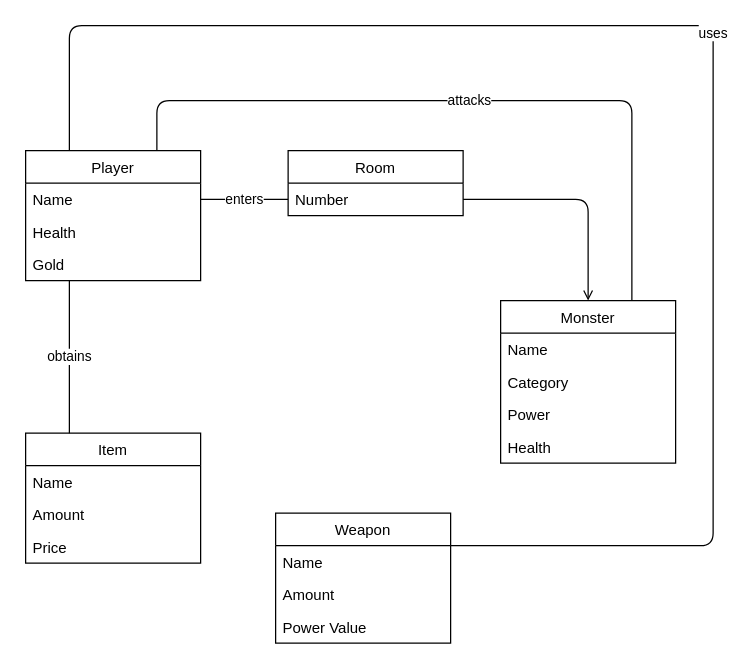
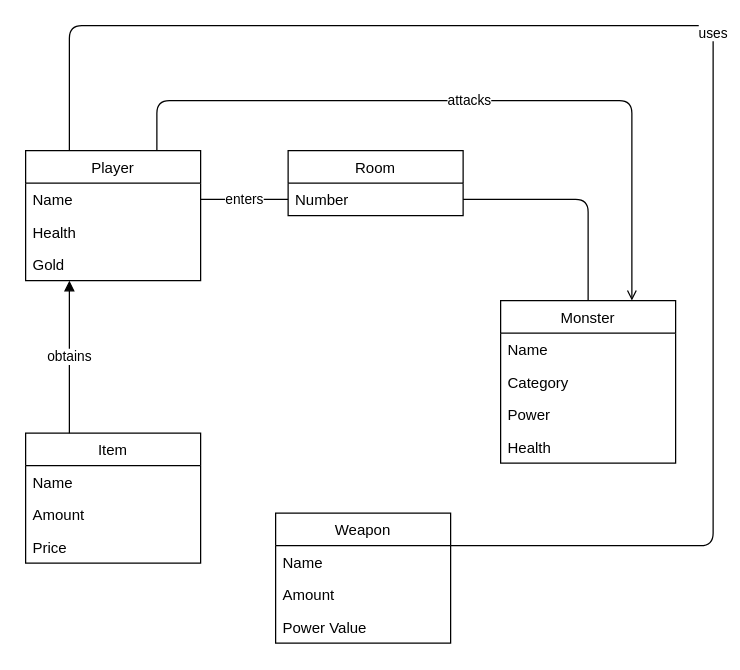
edge "Player" -- "Item": arrowhead none -> block
edge "Number" -> "Monster": arrowhead open -> none
edge "Player" -- "Monster": arrowhead none -> open
